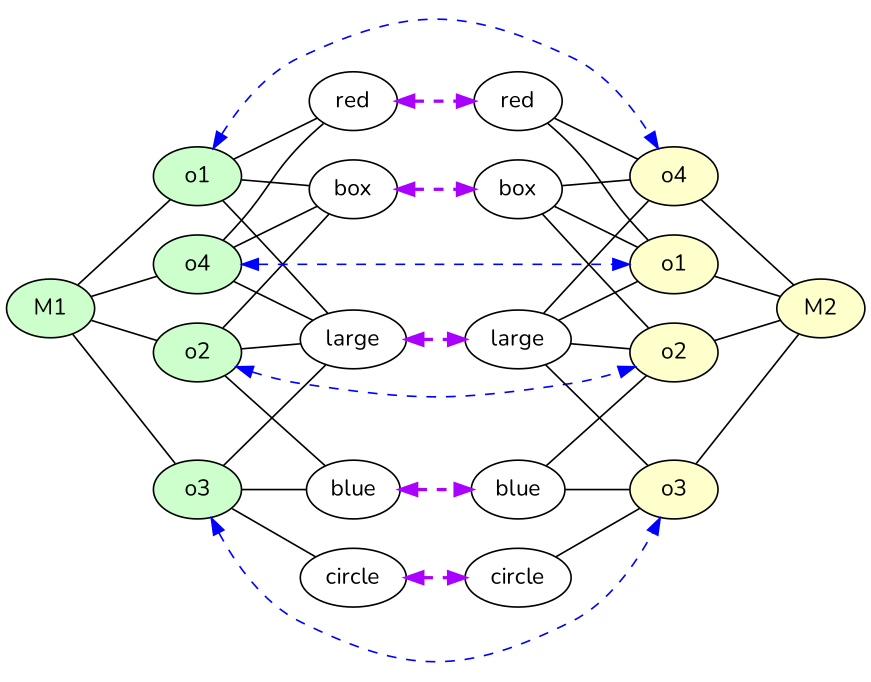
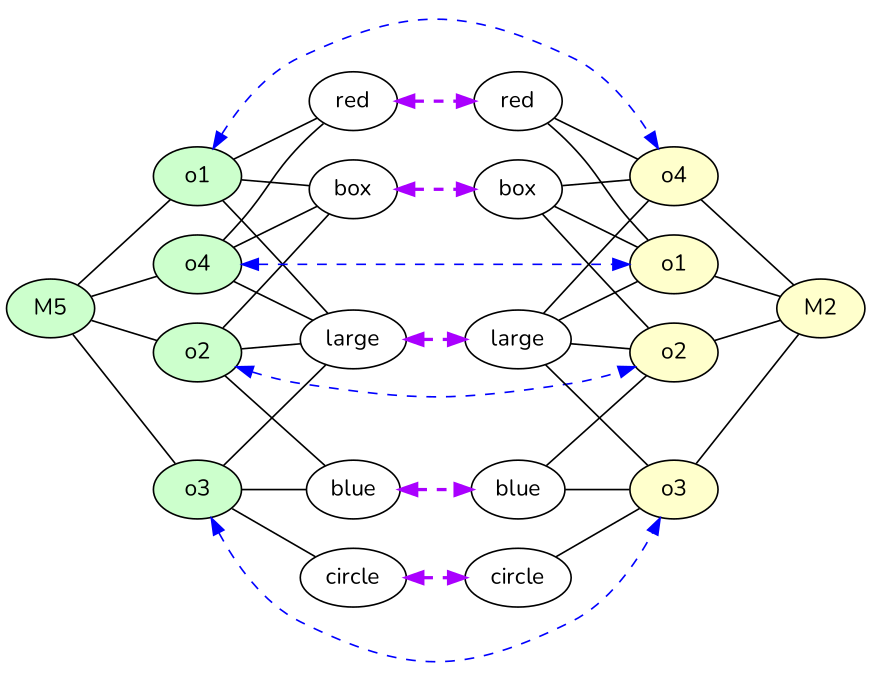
node "M1": label "M1" -> "M5"
